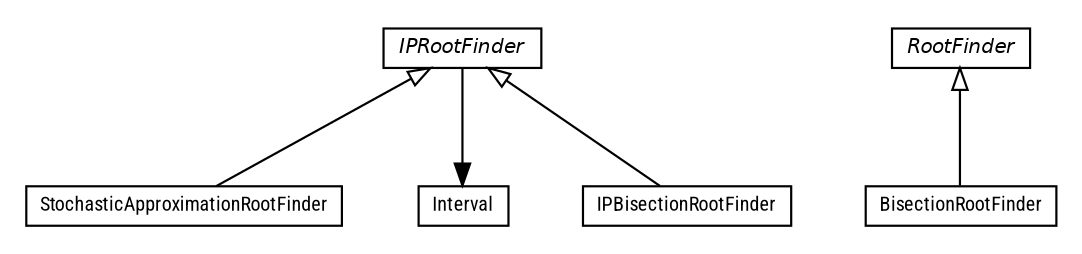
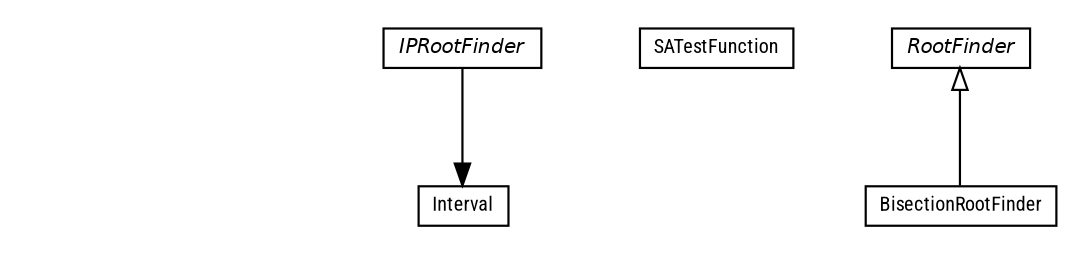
node "SATestFunction": added
node "StochasticApproximationRootFinder": removed
node "IPBisectionRootFinder": removed
